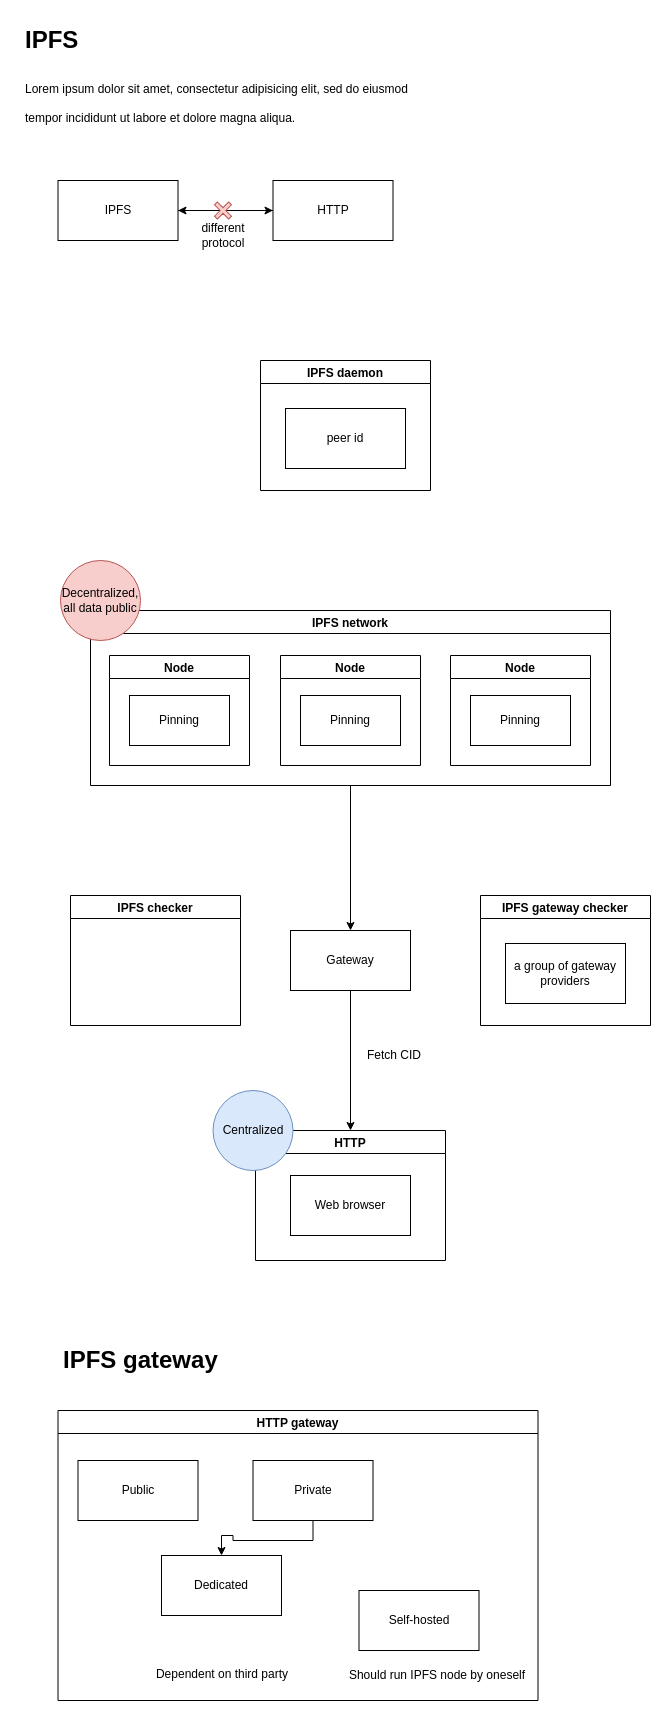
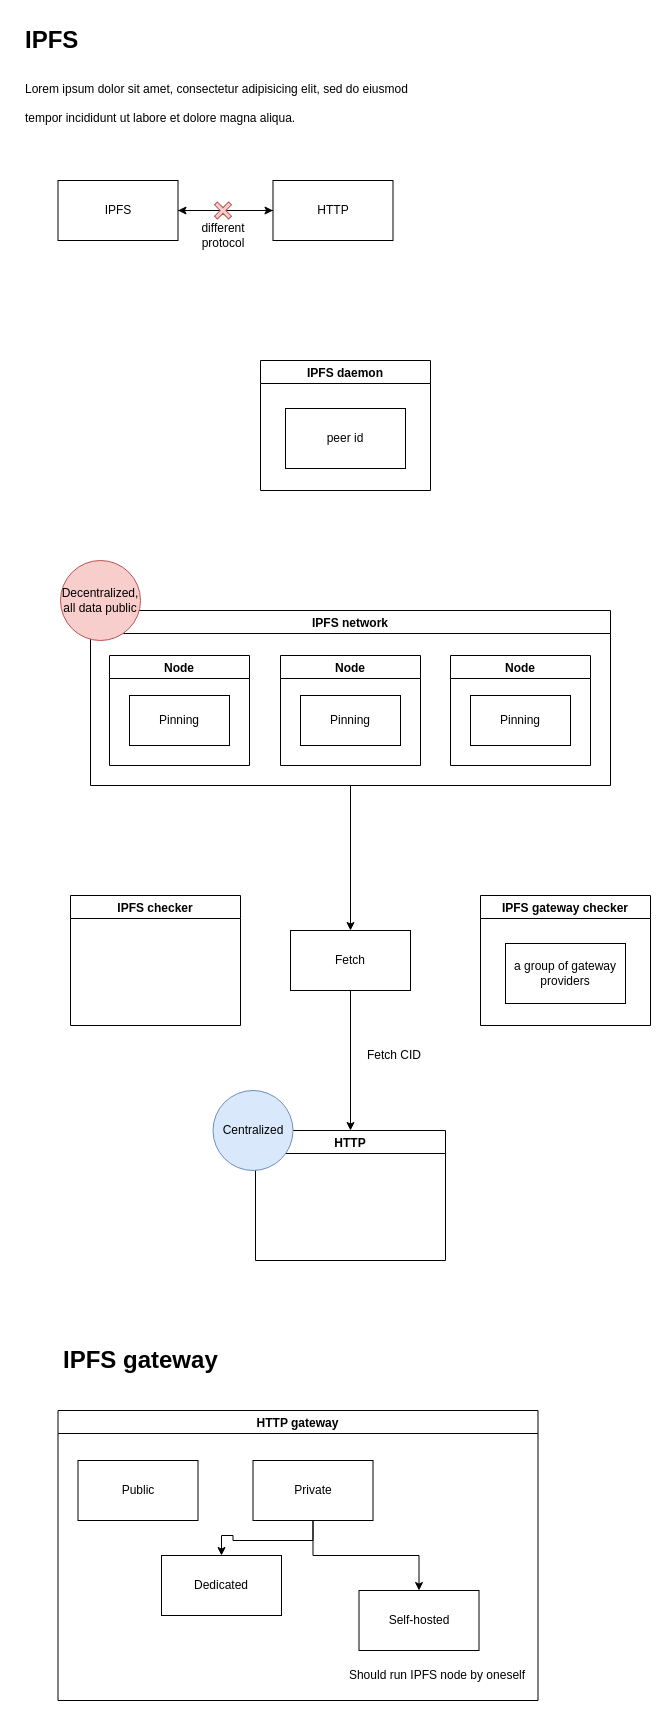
node "Gateway": label "Gateway" -> "Fetch"
node "Web browser": removed
edge "Private" -> "Self-hosted": added
node "Dependent on third party": removed
